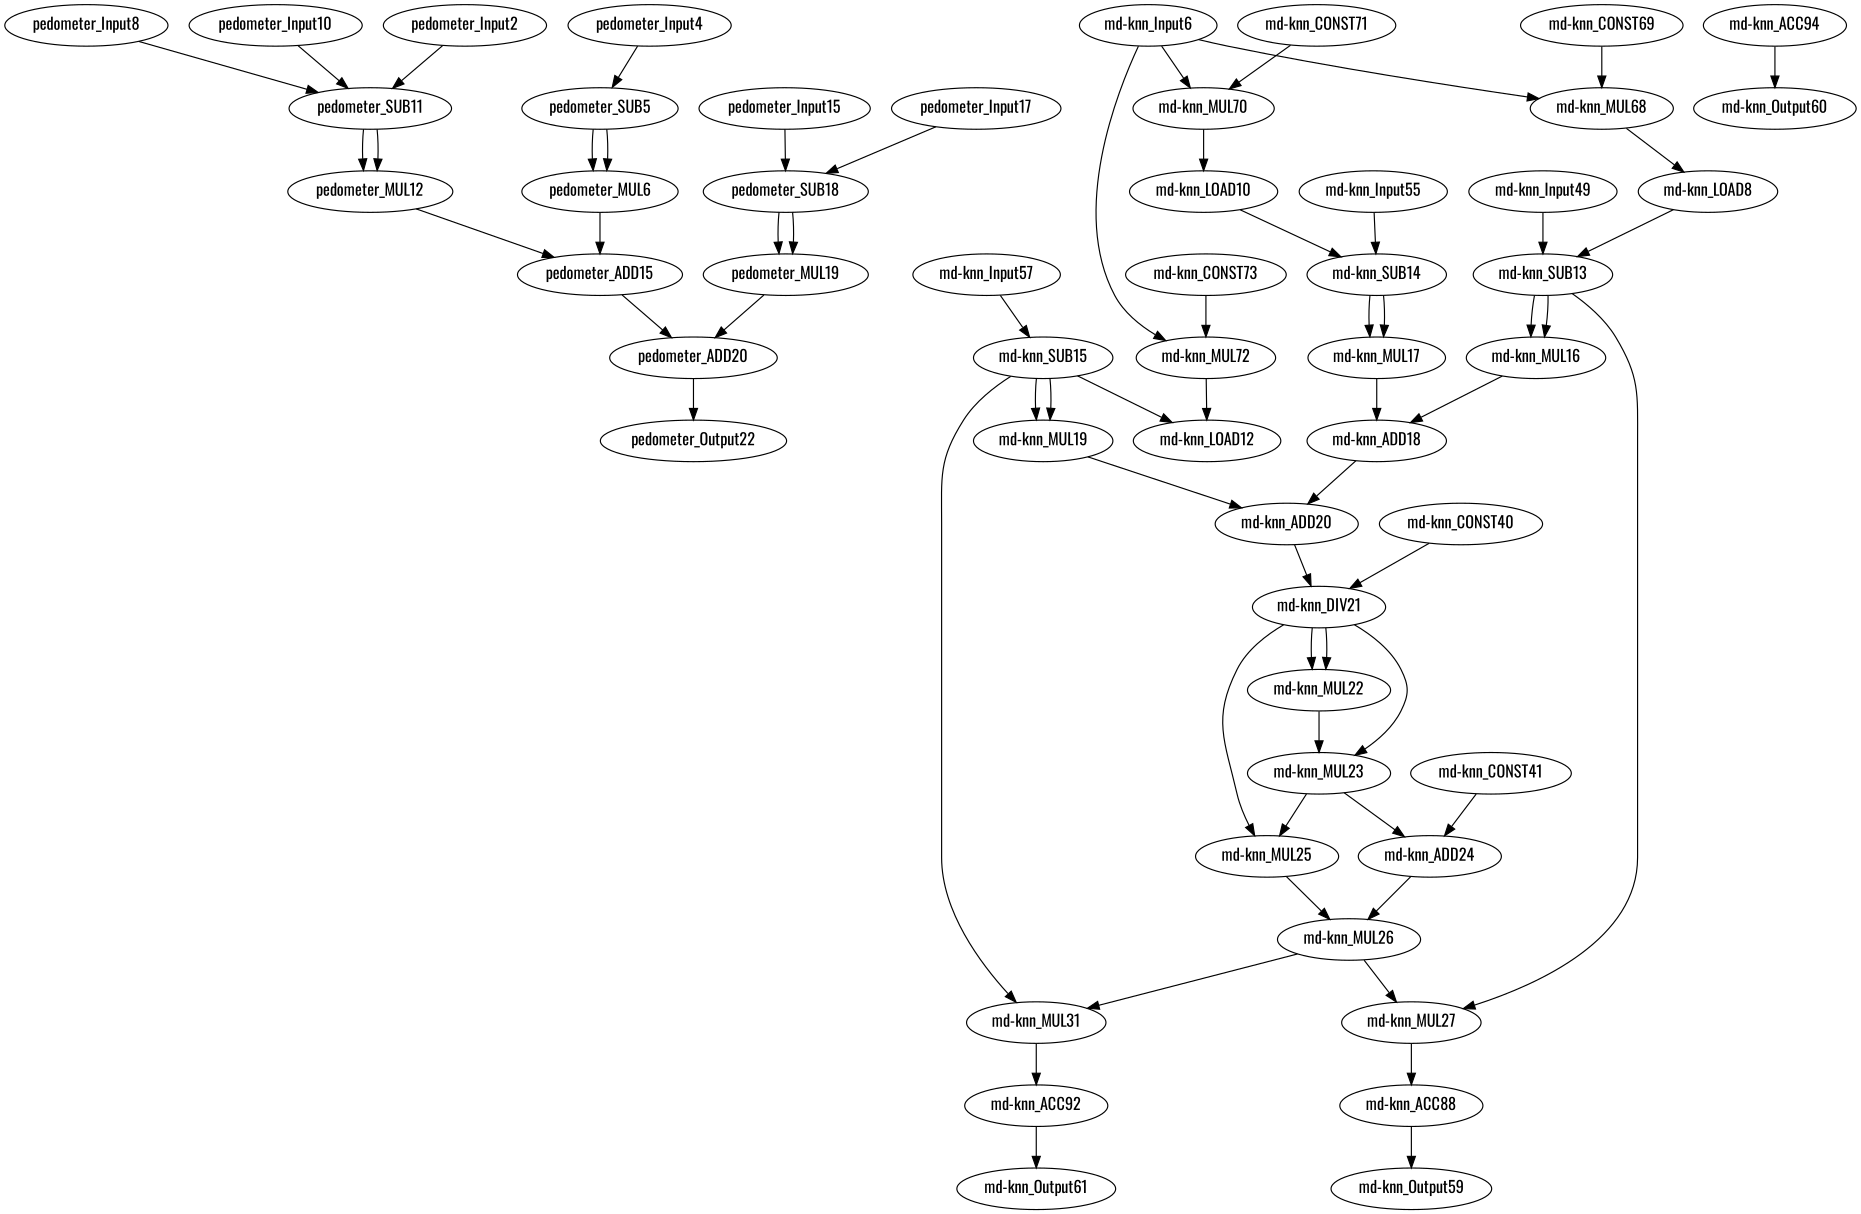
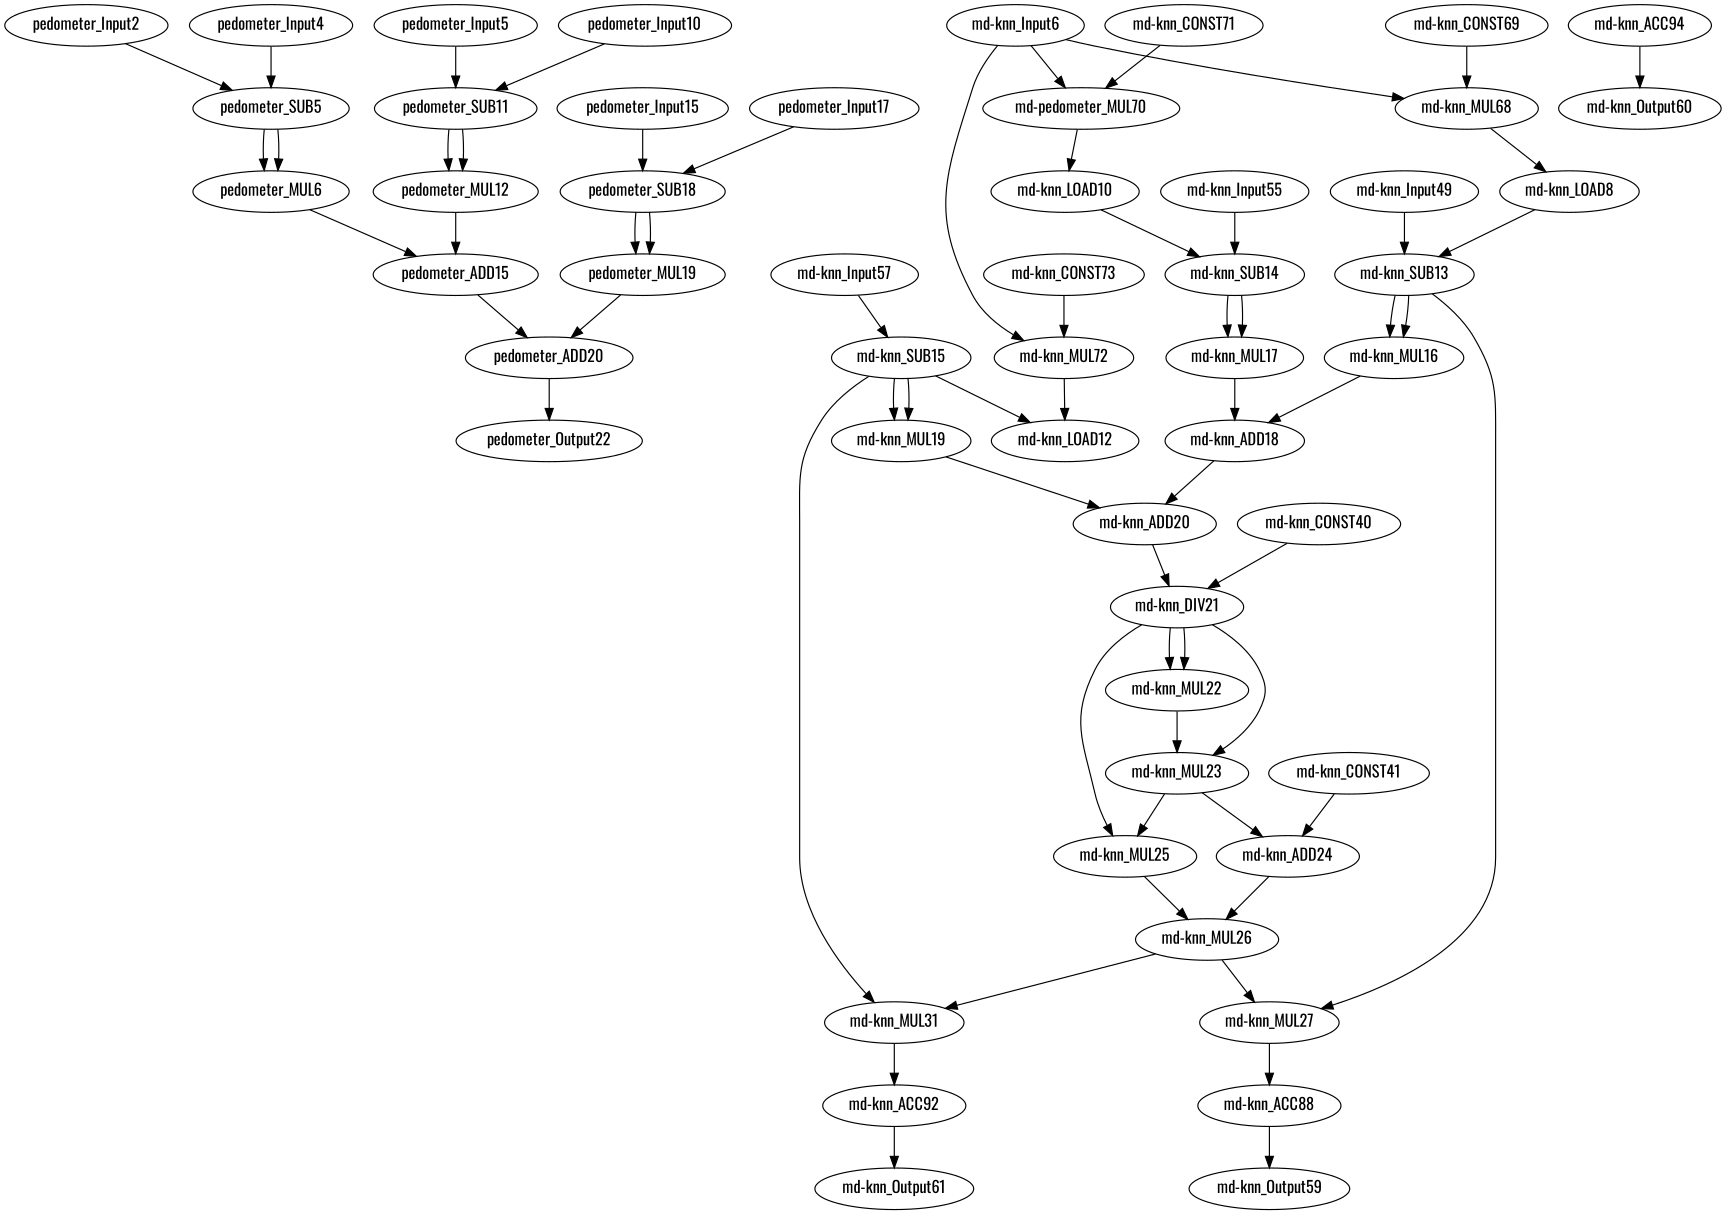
node "pedometer_Input8": label "pedometer_Input8" -> "pedometer_Input5"
edge "pedometer_Input2" -> "pedometer_SUB11": now "pedometer_Input2" -> "pedometer_SUB5"
node "md-knn_MUL70": label "md-knn_MUL70" -> "md-pedometer_MUL70"
